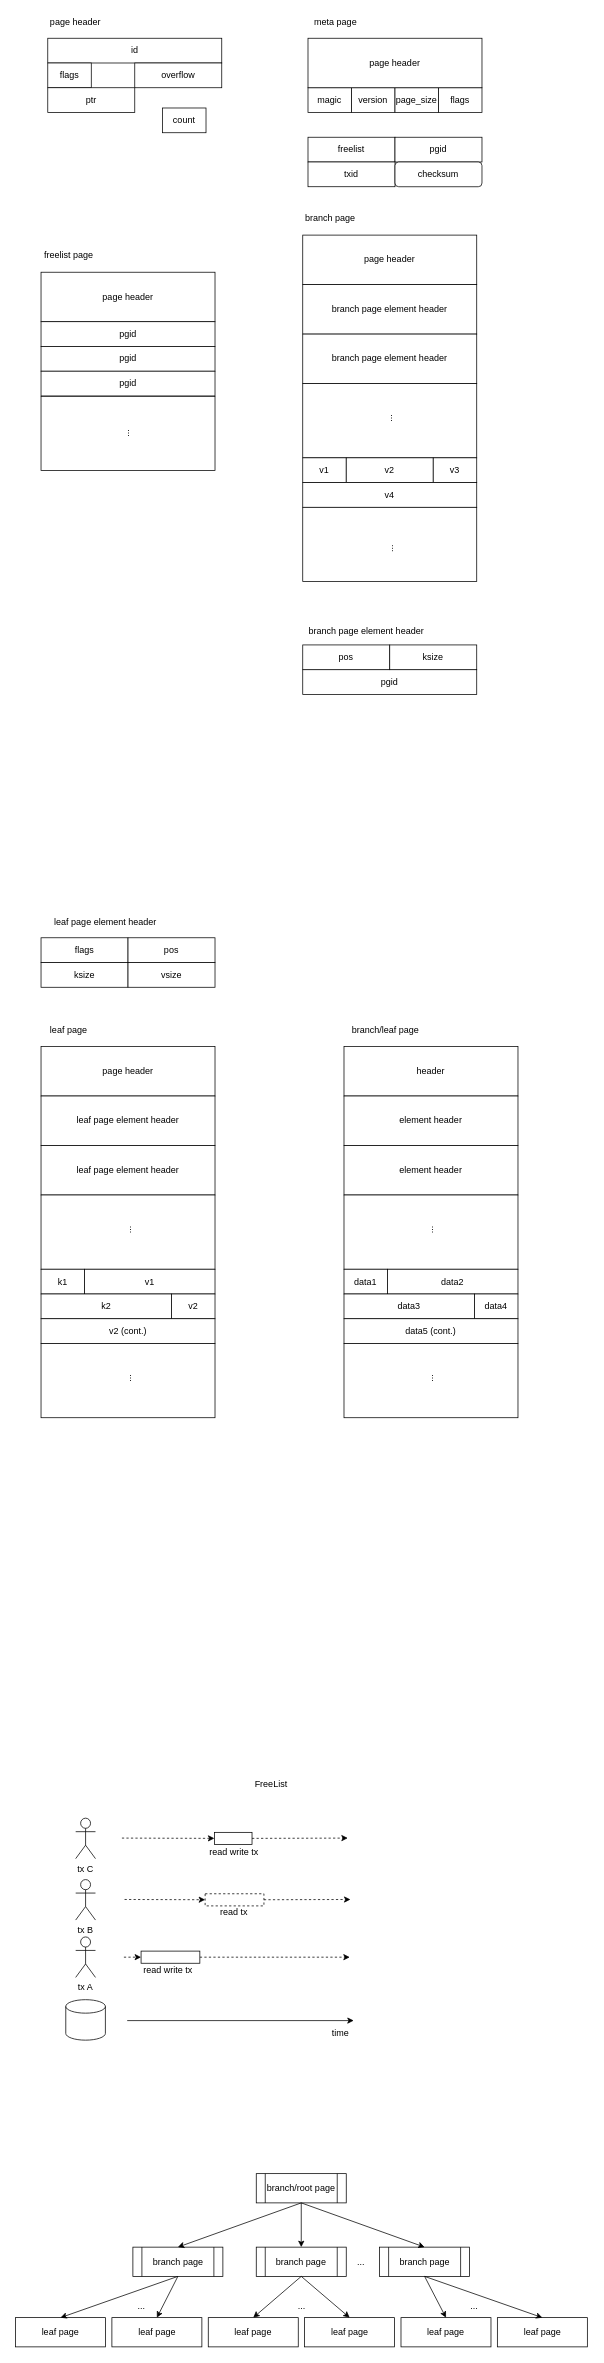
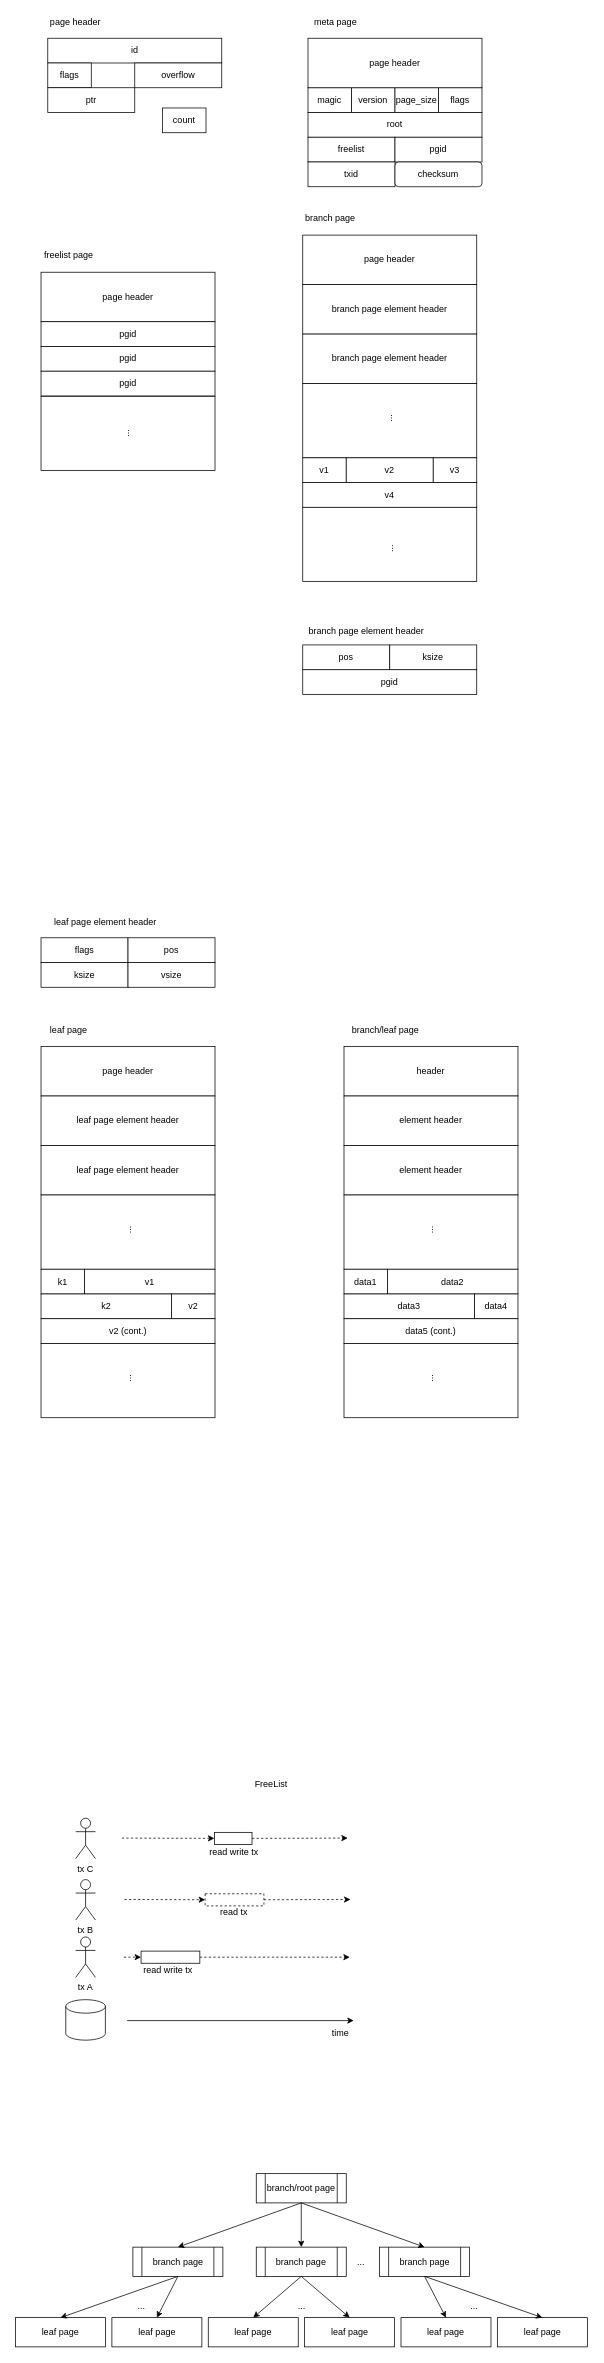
node "root": added
